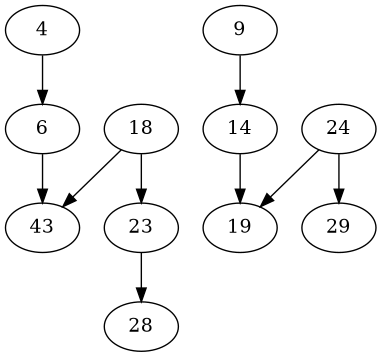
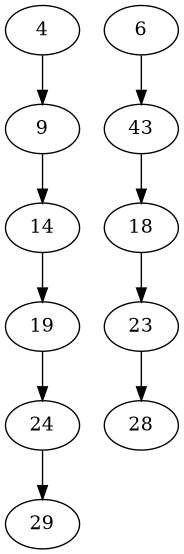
edge "4" -> "6": now "4" -> "9"
edge "18" -> "43": reversed
edge "24" -> "19": reversed
